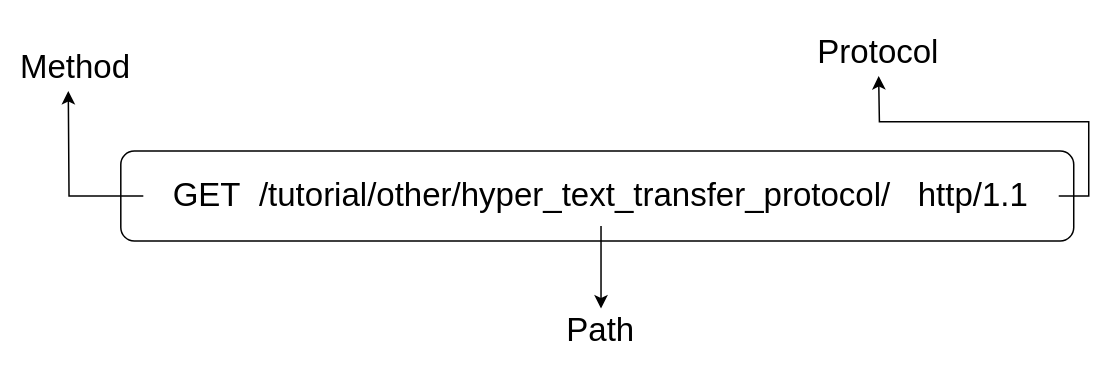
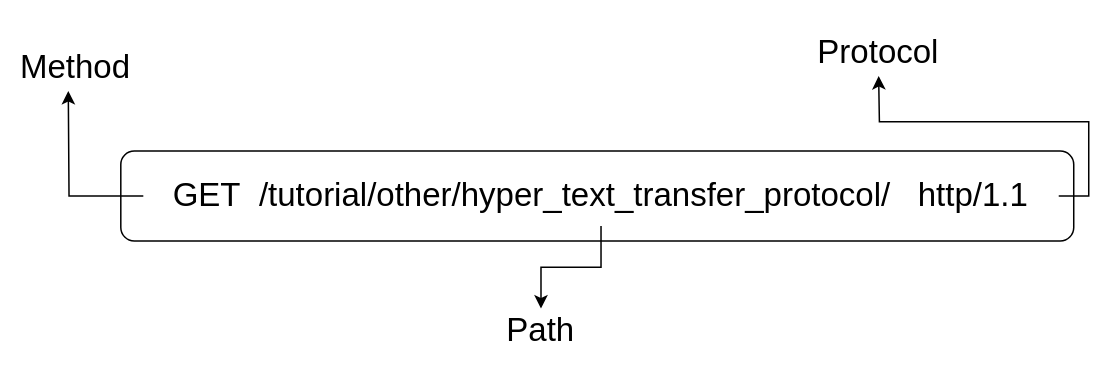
node "Path": moved (601, 331) -> (541, 331)
